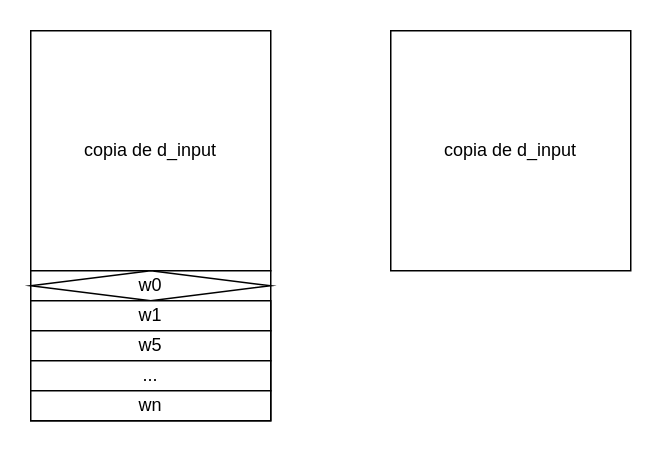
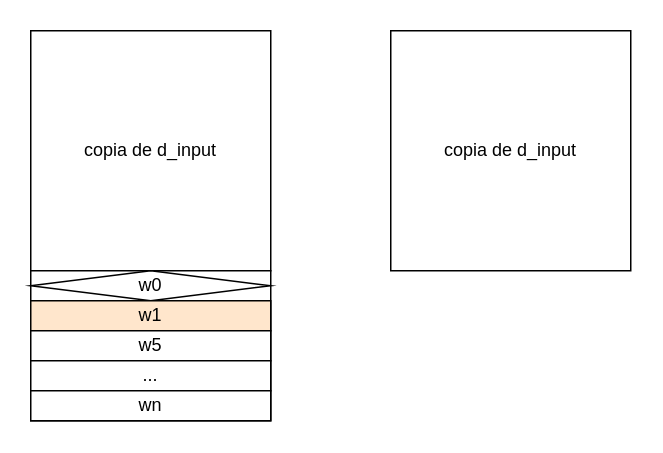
node "w1": fillcolor #ffffff -> #ffe6cc
